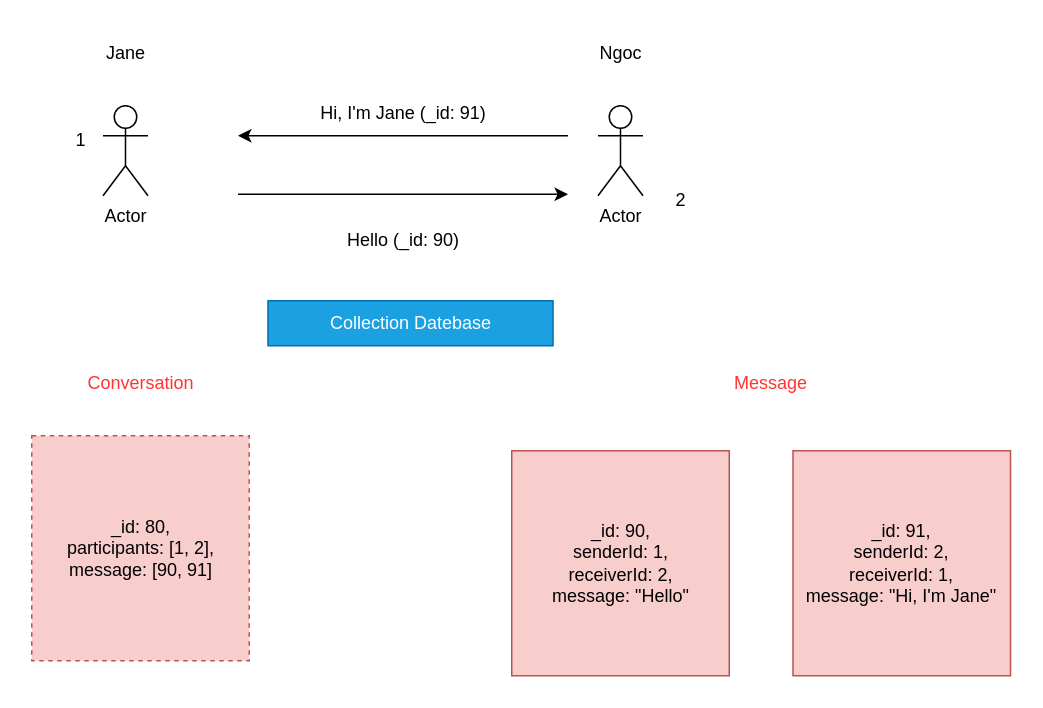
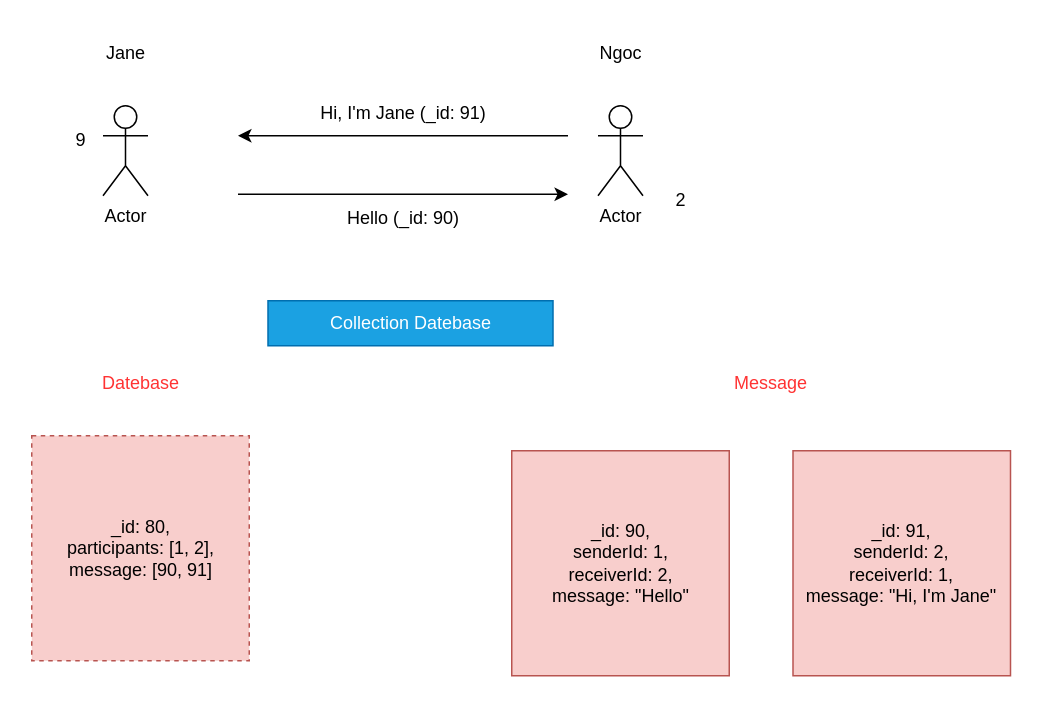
node "1": label "1" -> "9"
node "Hello (_id: 90)": moved (403, 241) -> (403, 218)
node "Conversation": label "Conversation" -> "Datebase"
